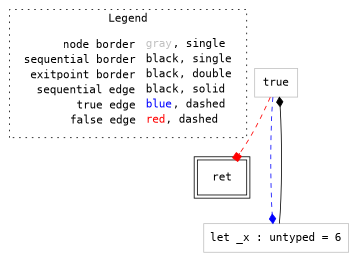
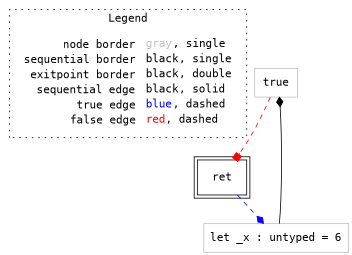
edge "true" -> "let _x : untyped = 6": now "ret" -> "let _x : untyped = 6"
